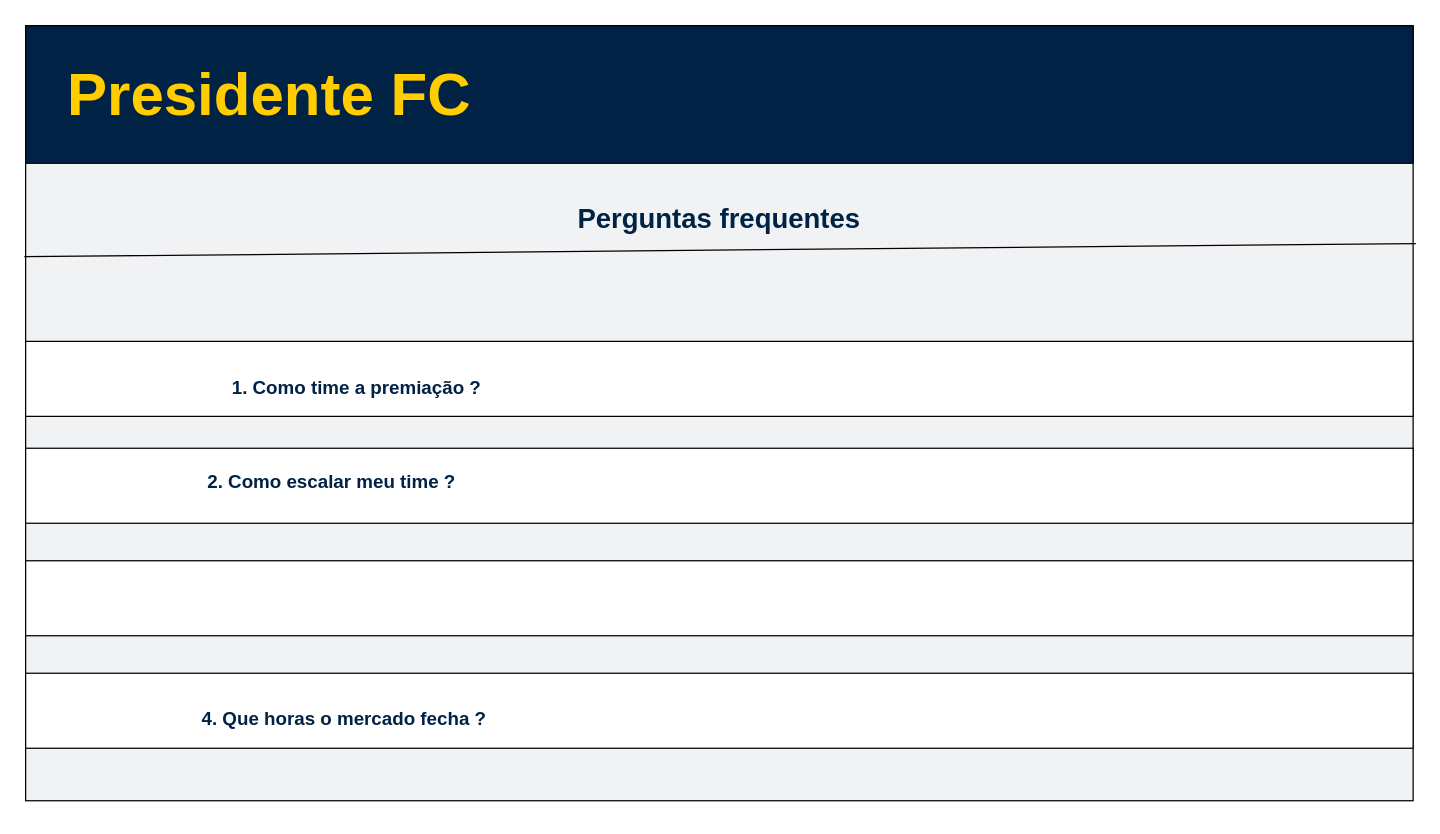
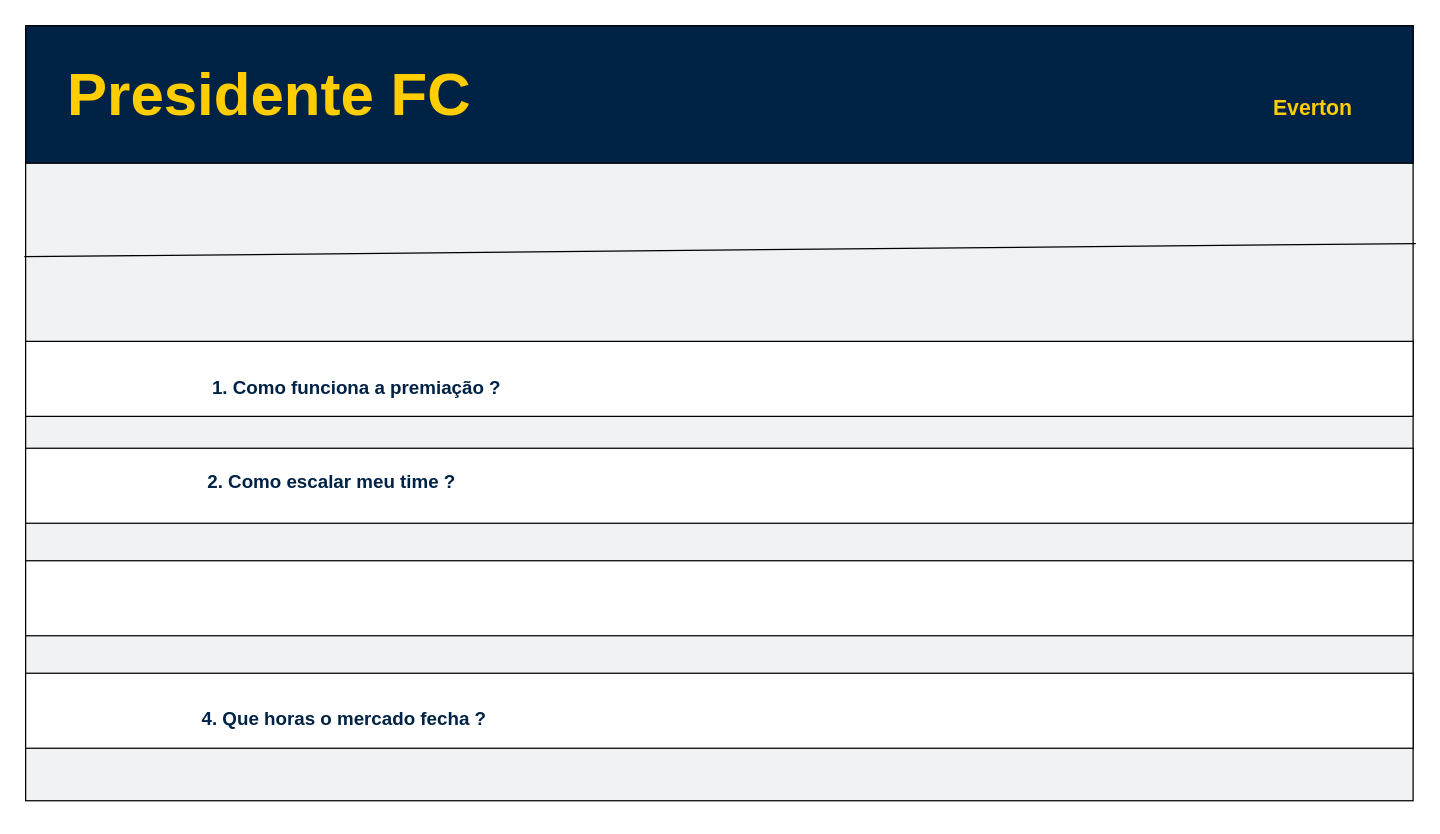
node "Everton": added
node "Perguntas frequentes": removed
node "1. Como time a premiação ?": label "1. Como time a premiação ?" -> "1. Como funciona a premiação ?"
